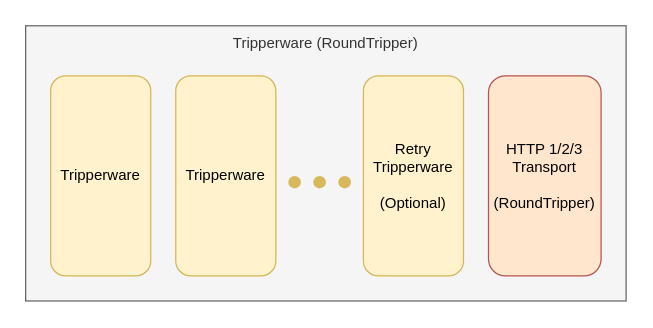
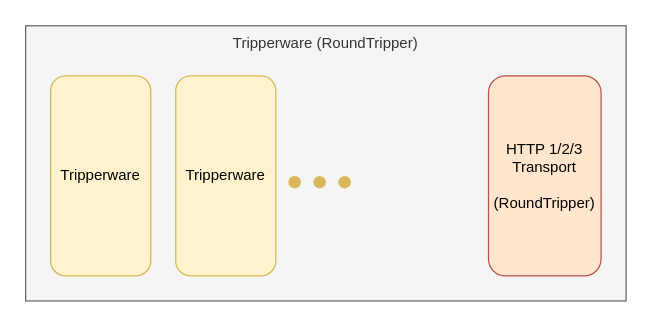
node "RetryTripperware(Optional)": removed
